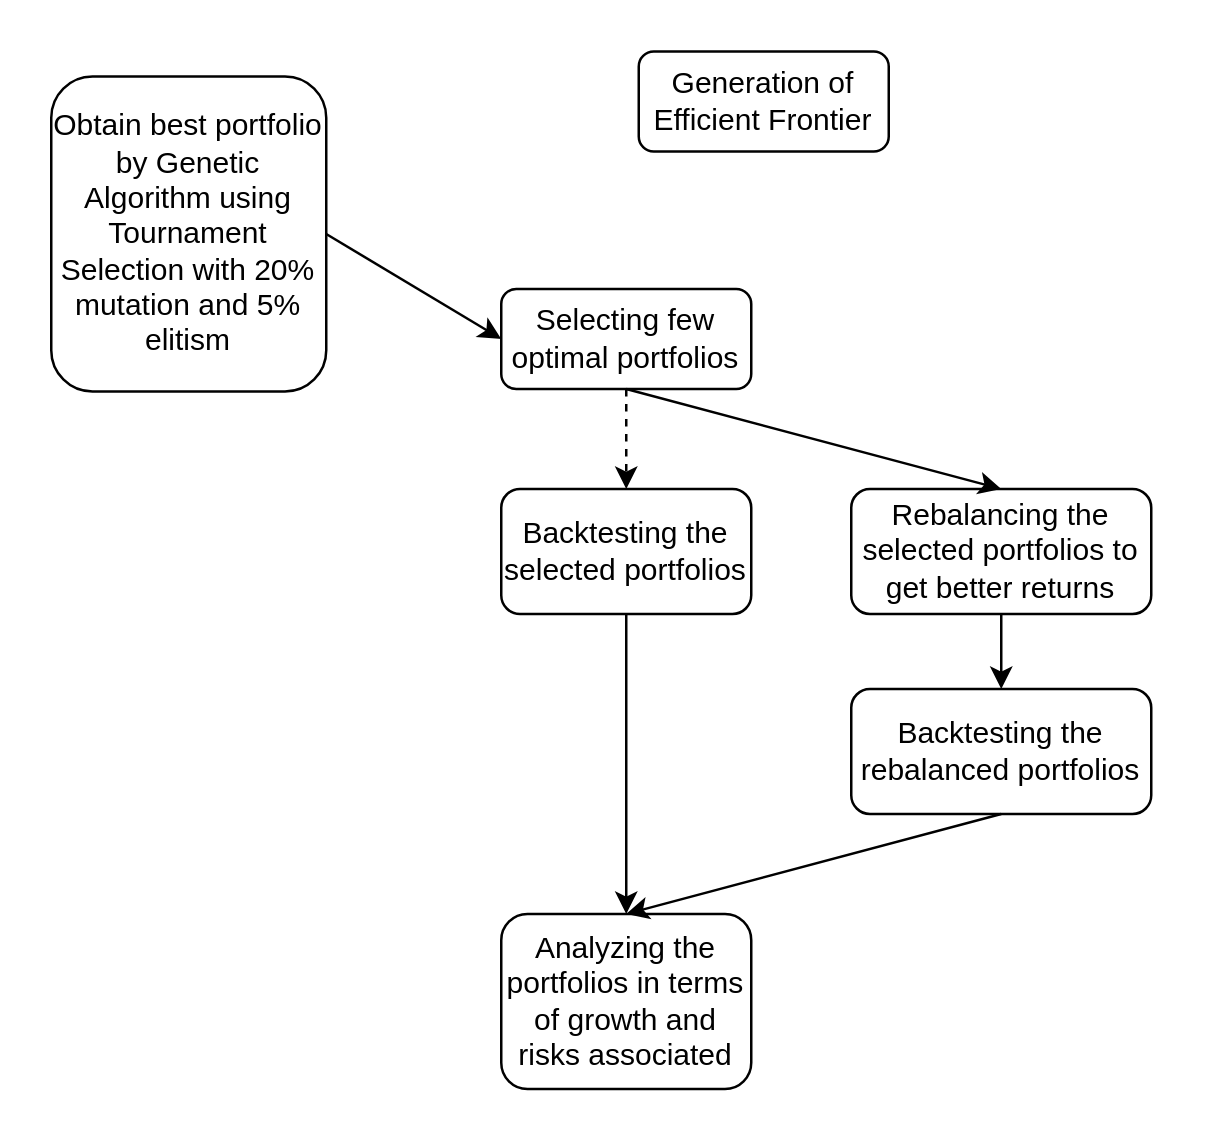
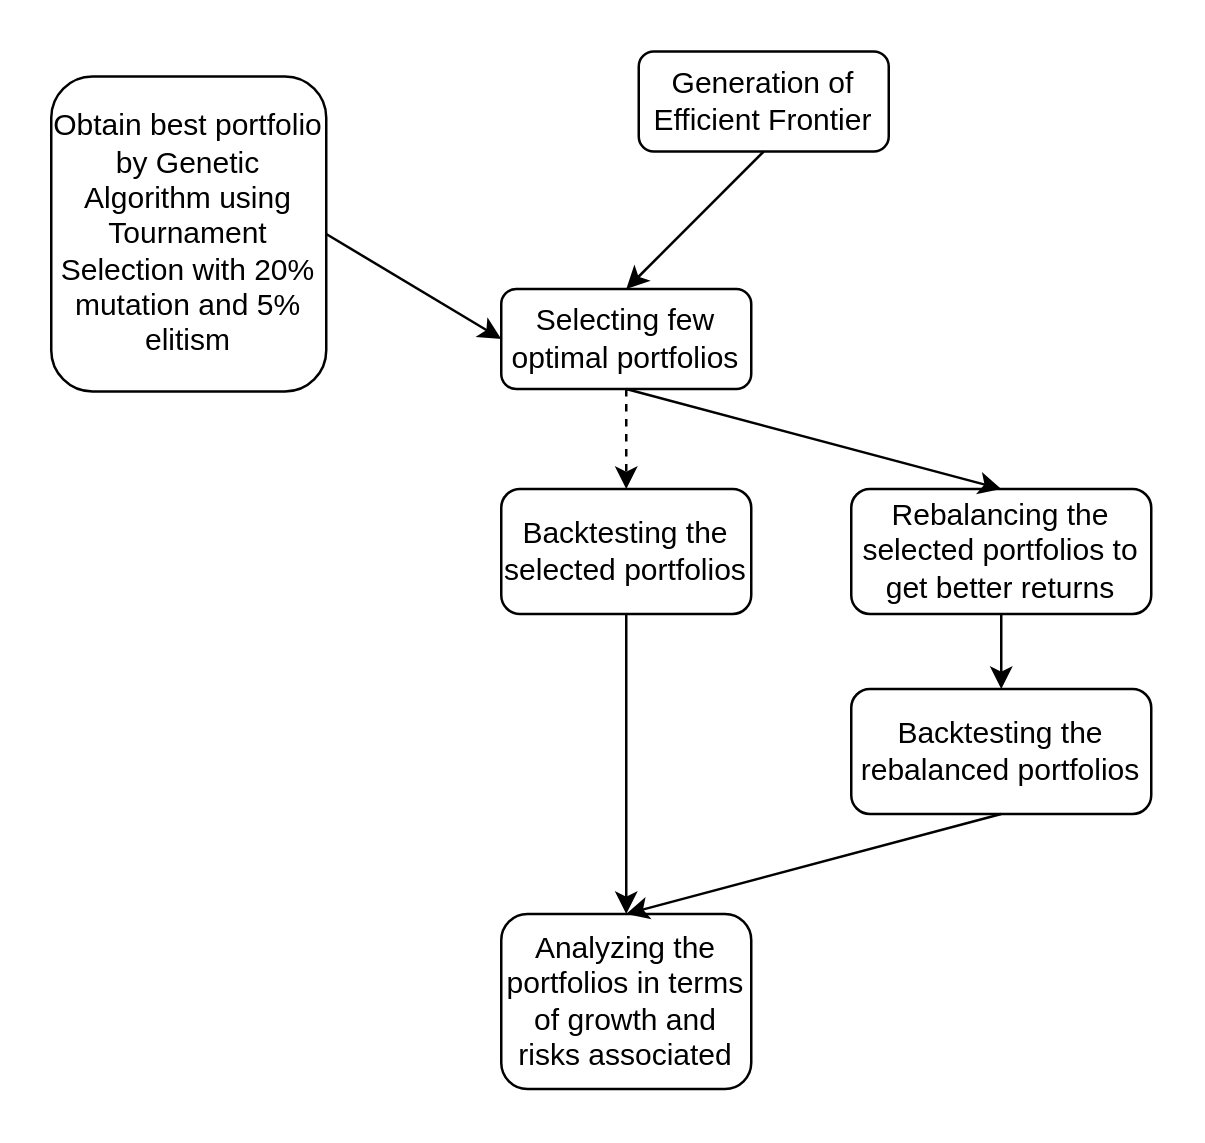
edge "Generation of Efficient Frontier" -> "Selecting few optimal portfolios": added
